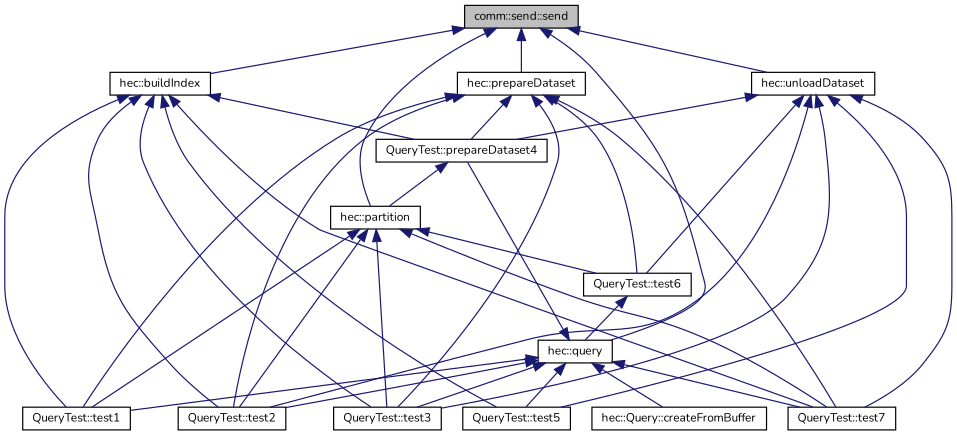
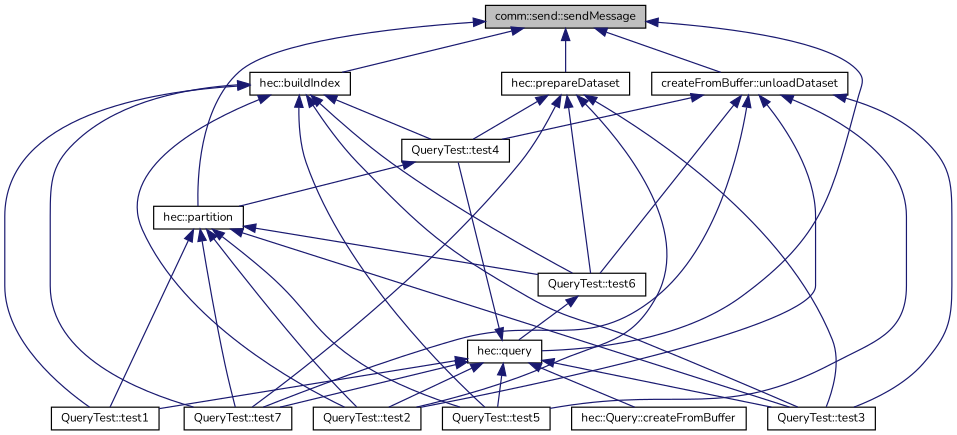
node "comm::send::send": label "comm::send::send" -> "comm::send::sendMessage"
node "hec::unloadDataset": label "hec::unloadDataset" -> "createFromBuffer::unloadDataset"
node "QueryTest::prepareDataset4": label "QueryTest::prepareDataset4" -> "QueryTest::test4"
edge "QueryTest::test6" -> "hec::buildIndex": added
edge "QueryTest::test1" -> "hec::prepareDataset": removed
edge "QueryTest::test5" -> "hec::partition": added
